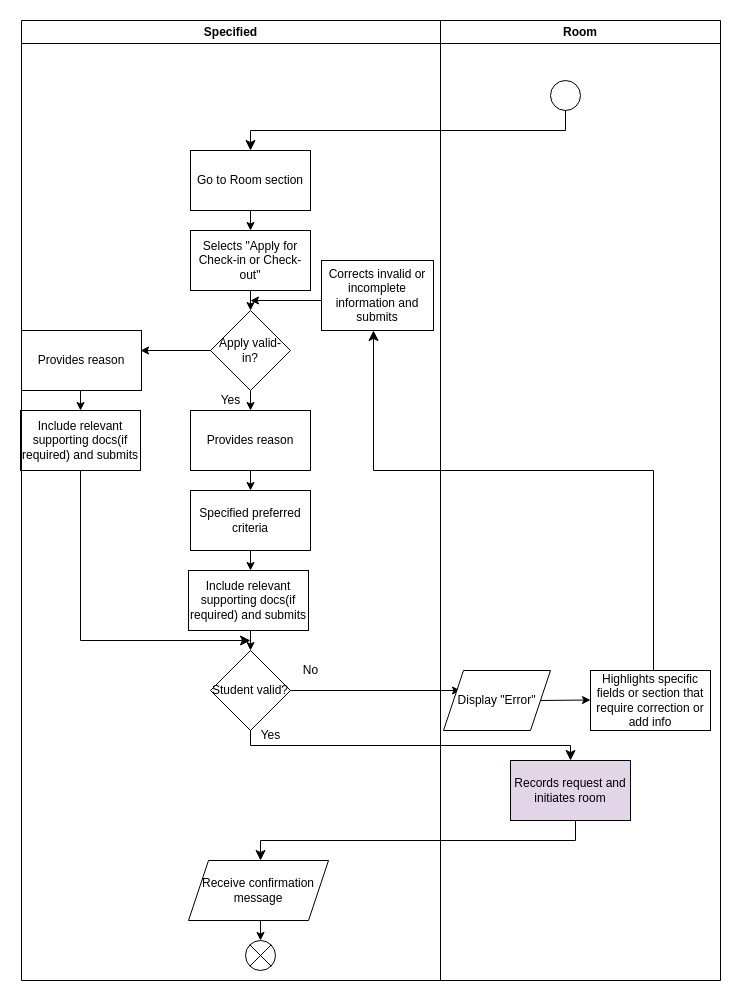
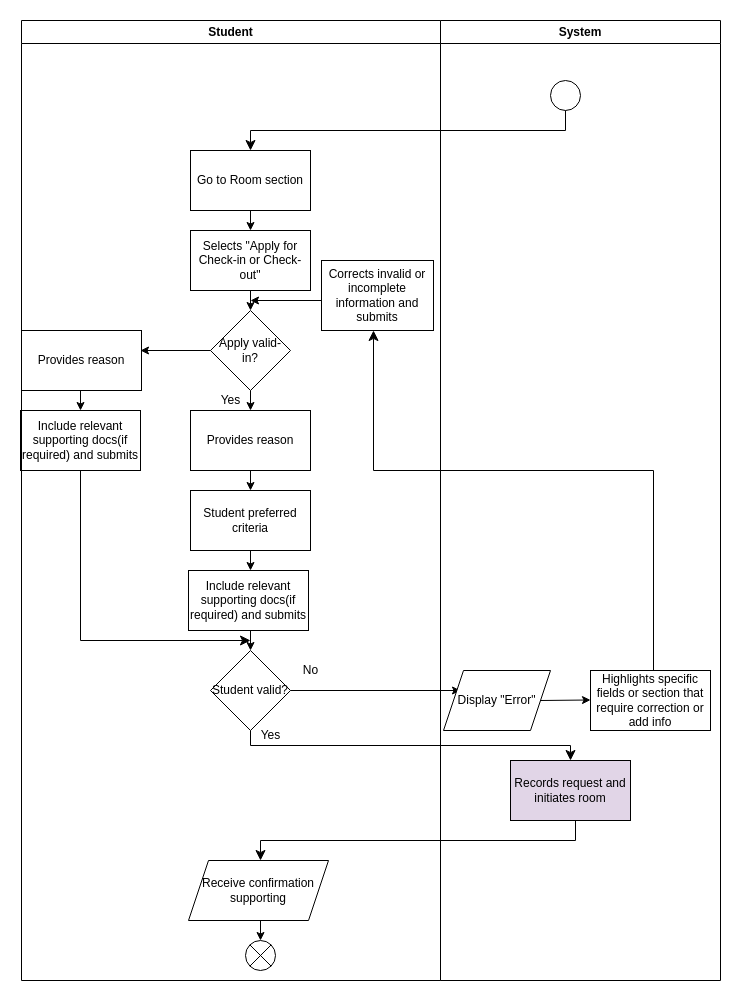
node "Specified": label "Specified" -> "Student"
node "Room": label "Room" -> "System"
node "Specified preferred criteria": label "Specified preferred criteria" -> "Student preferred criteria"
node "Receive confirmation message": label "Receive confirmation message" -> "Receive confirmation supporting"
